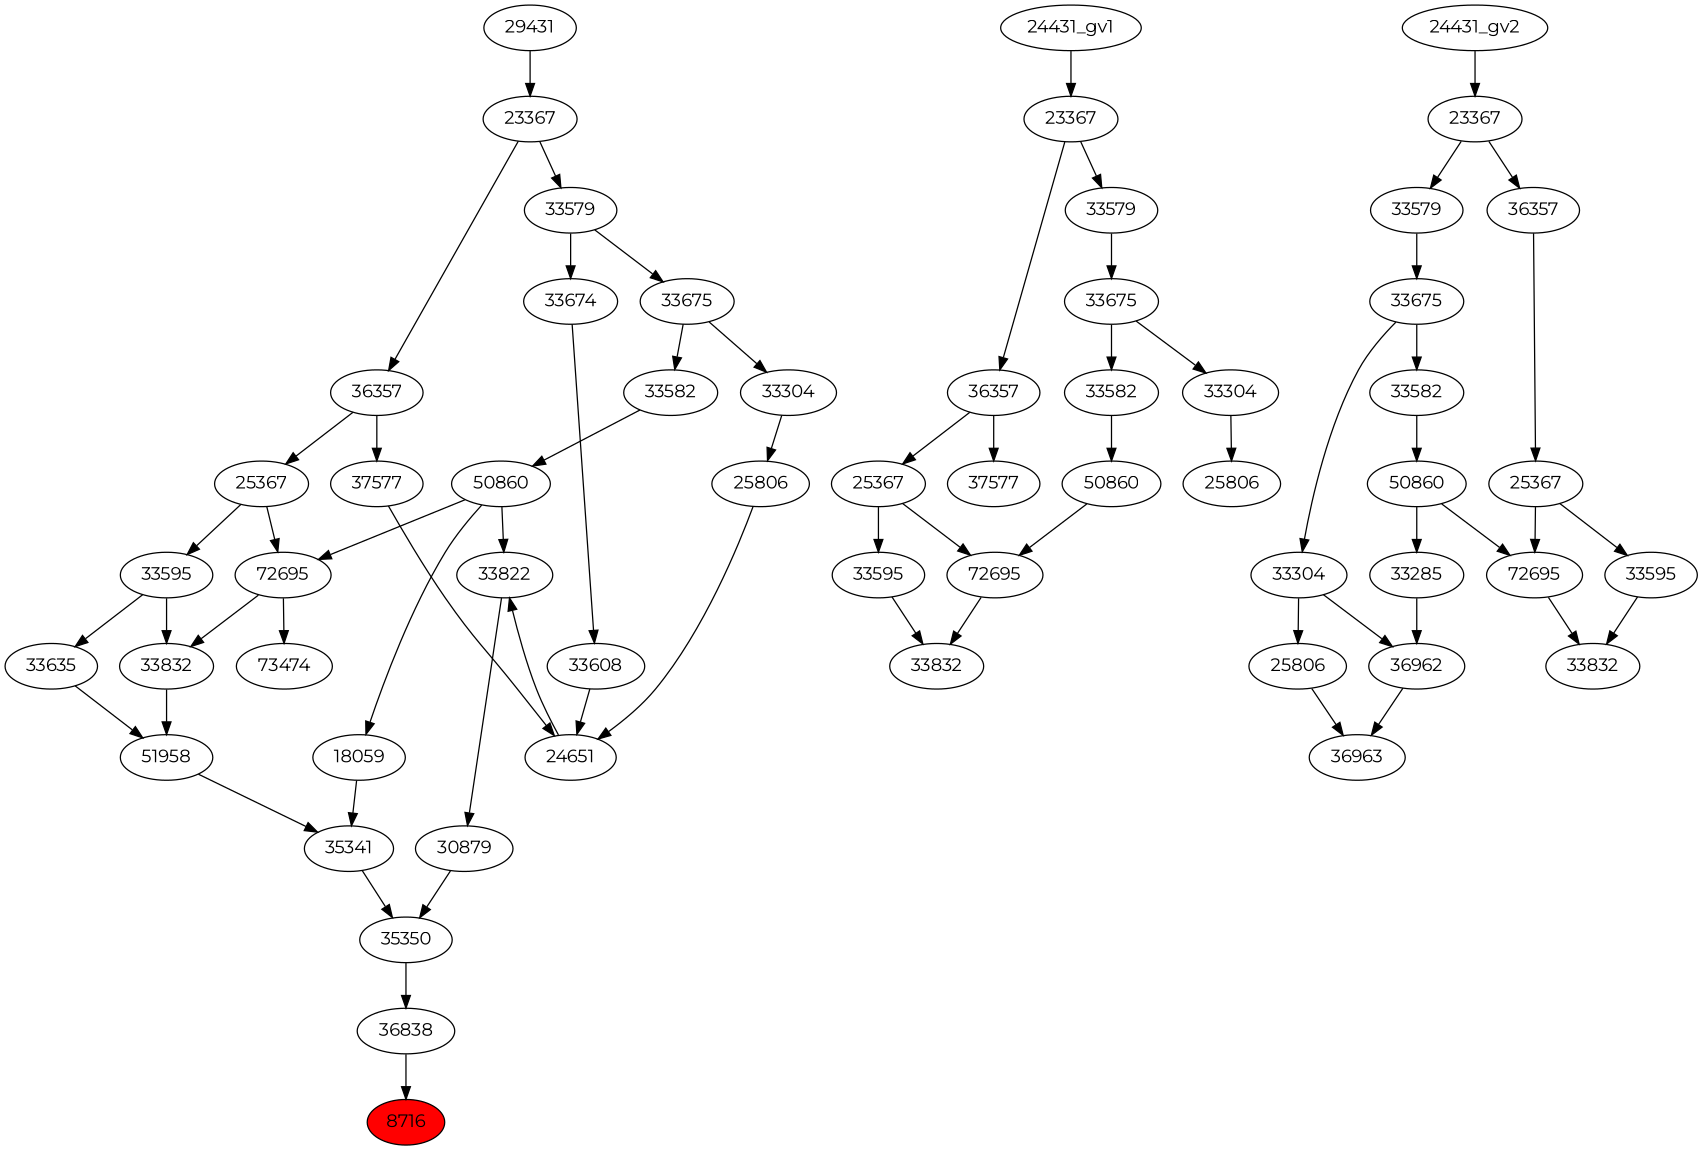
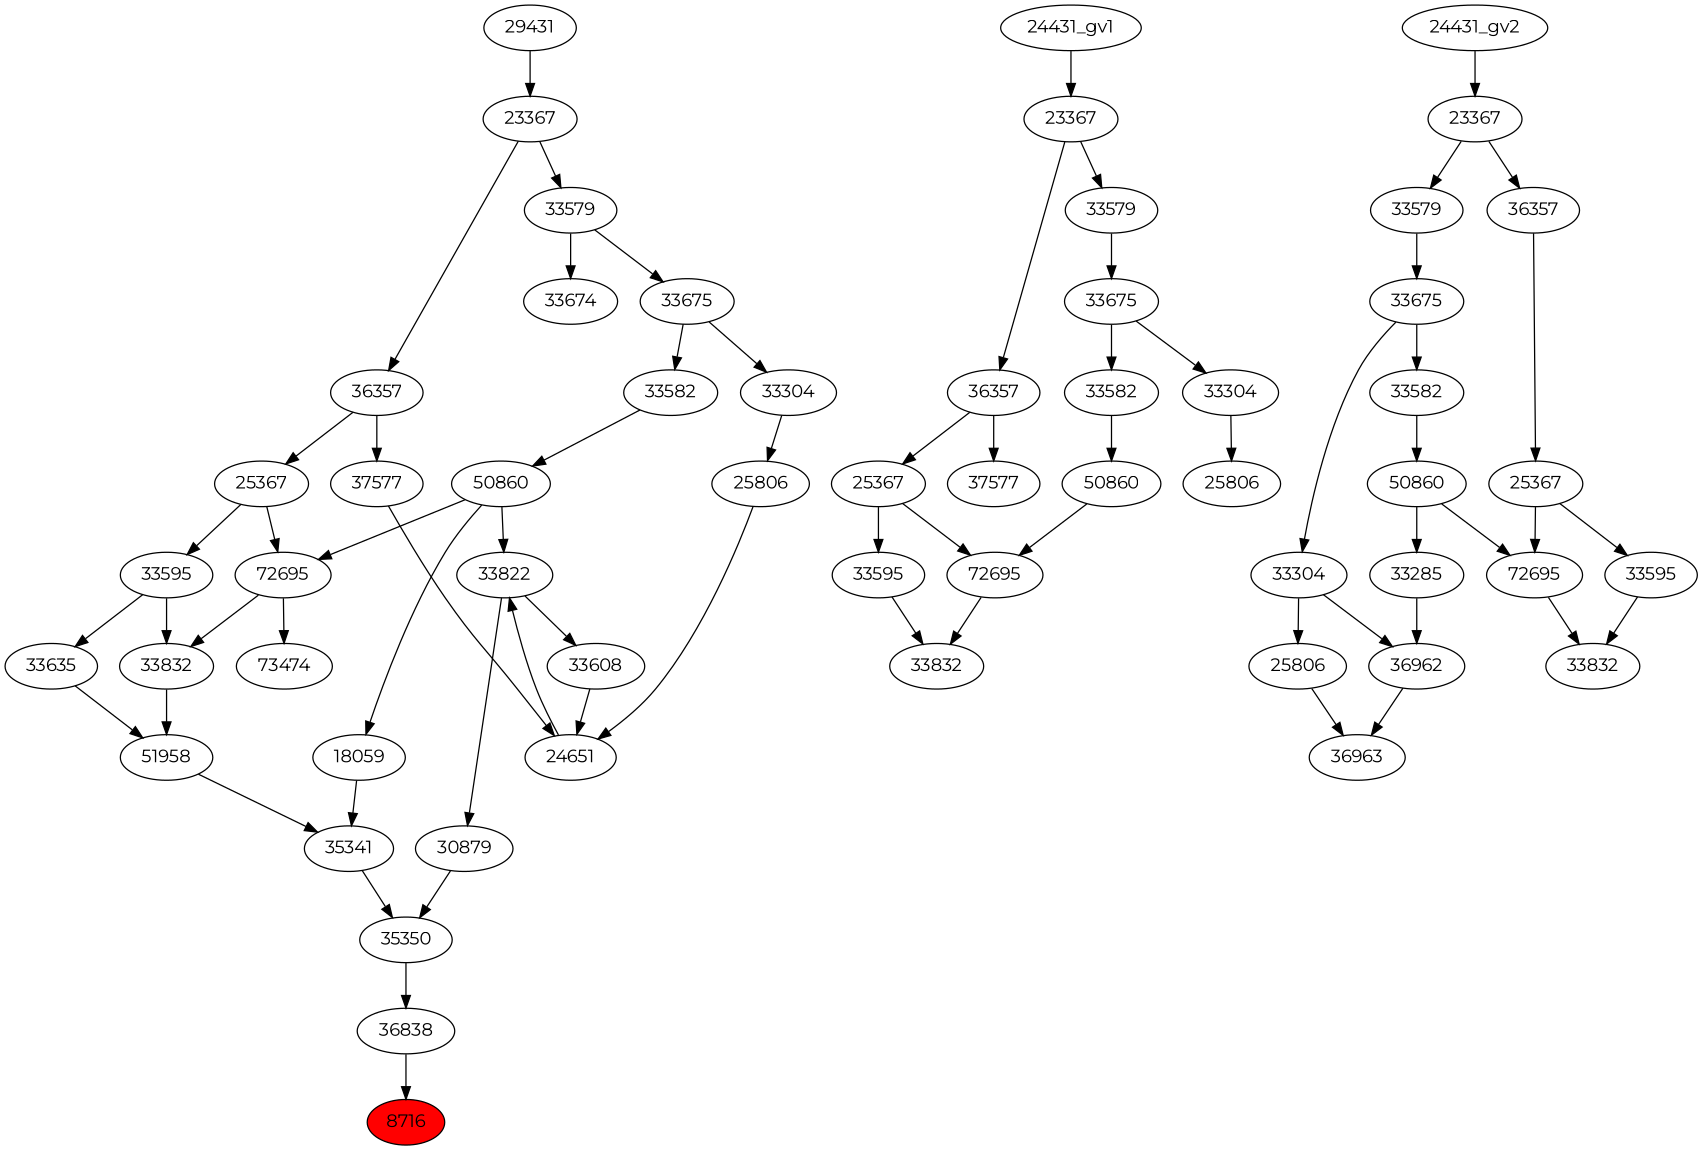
edge "33674" -> "33608": now "33822" -> "33608"
